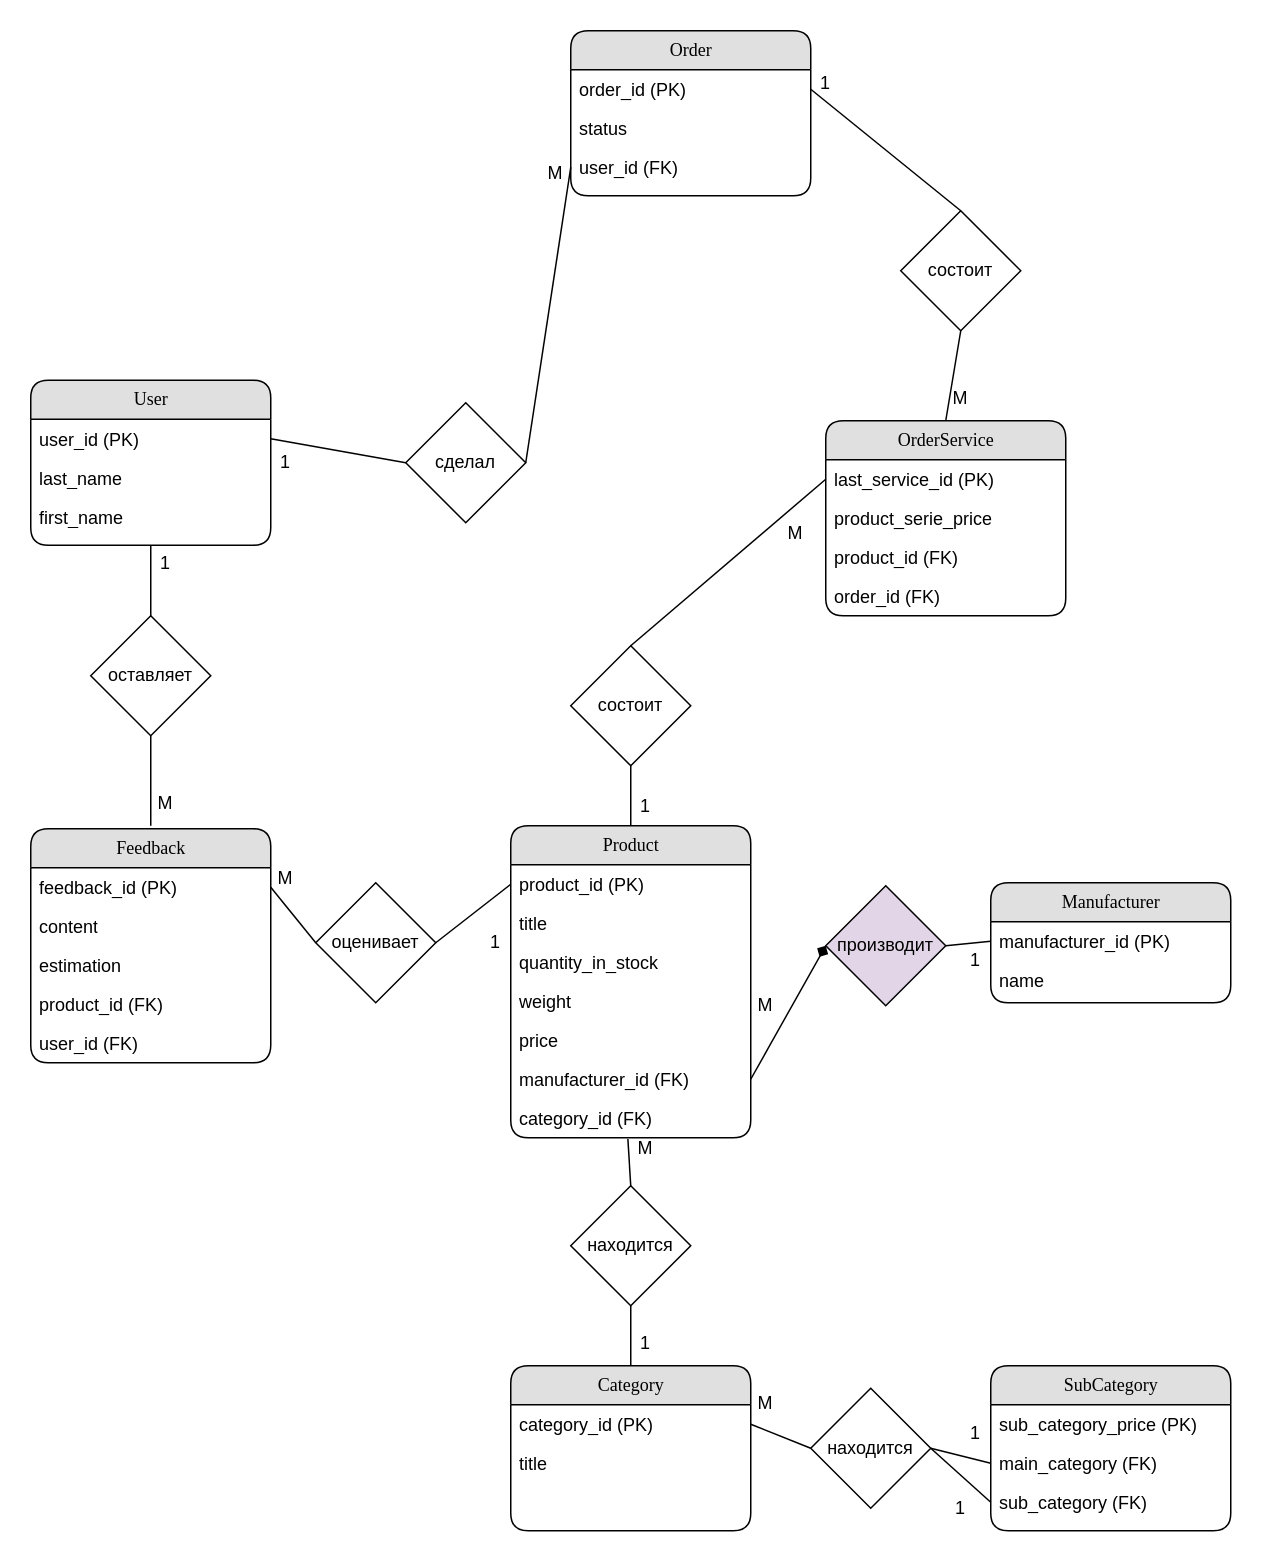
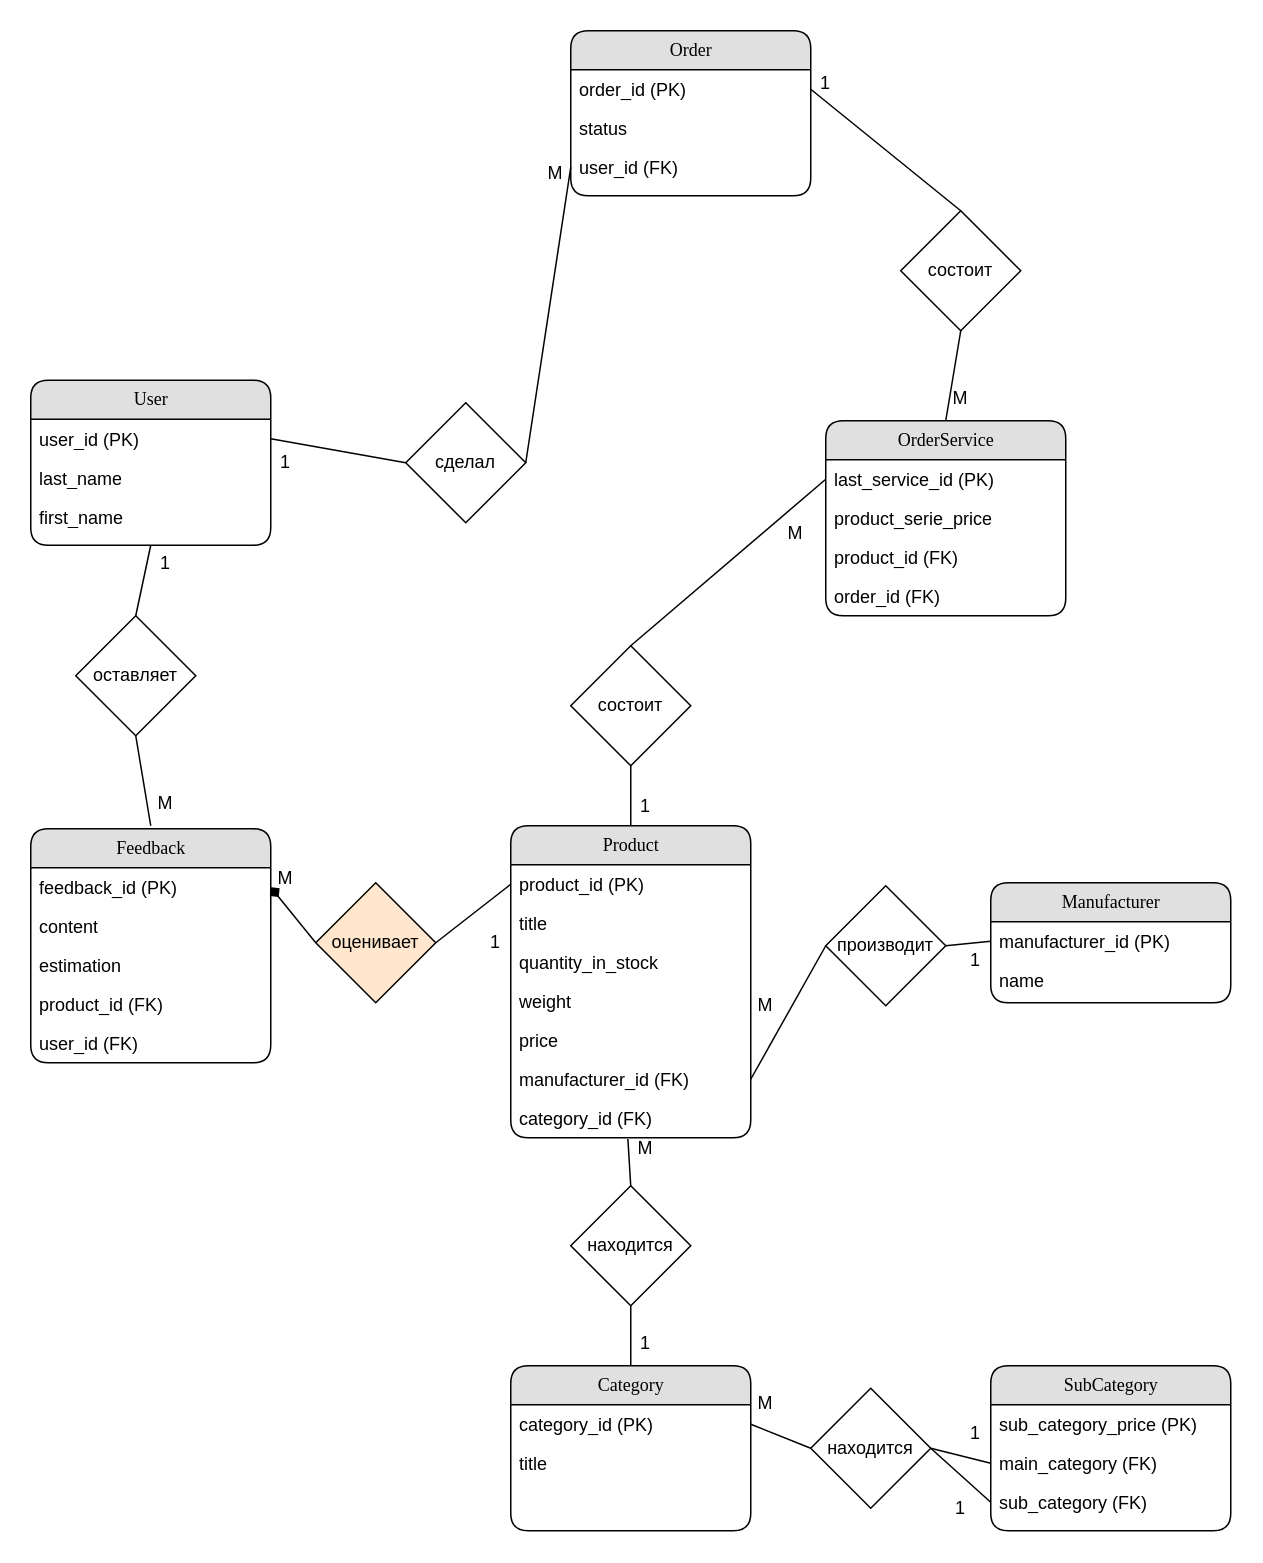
node "оставляет": moved (151, 676) -> (136, 676)
edge "feedback_id (PK)" -- "оценивает": arrowhead none -> diamond
node "оценивает": fillcolor #ffffff -> #ffe6cc
node "производит": fillcolor #e1d5e7 -> #ffffff
edge "manufacturer_id (FK)" -> "производит": arrowhead diamond -> none
